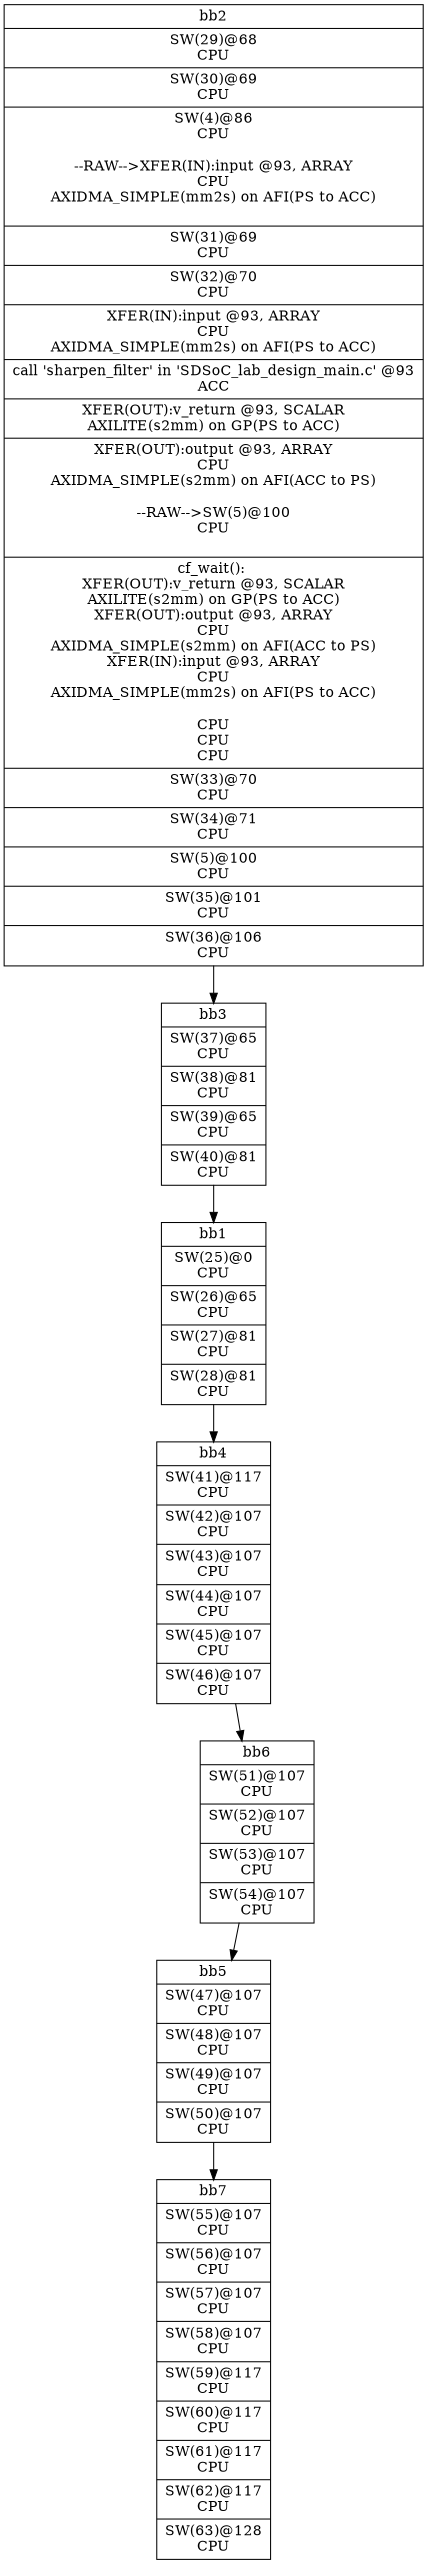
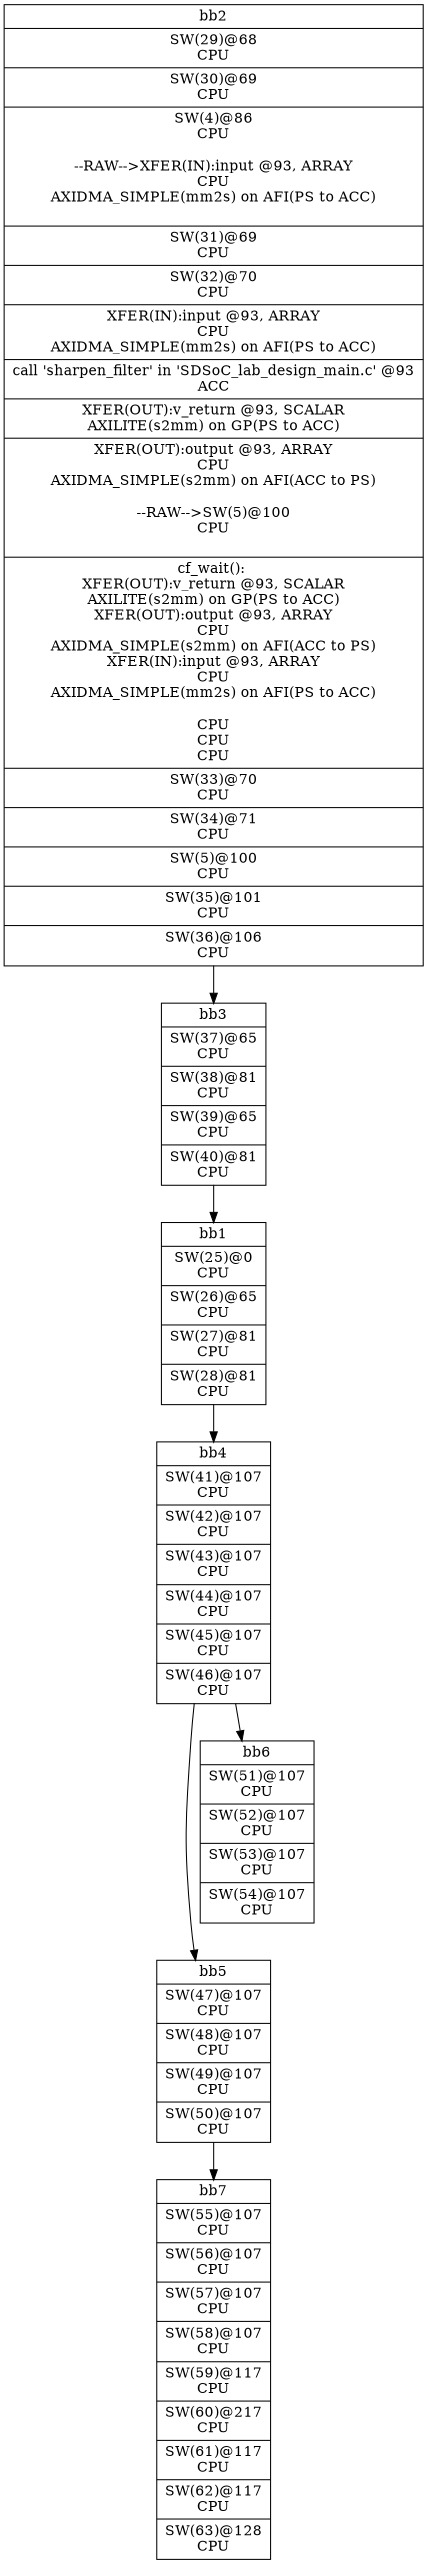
node "bb4": text "SW(41)@117" -> "SW(41)@107"
edge "bb6" -> "bb5": now "bb4" -> "bb5"
node "bb7": text "SW(60)@117" -> "SW(60)@217"
